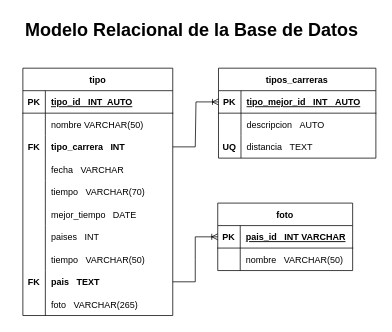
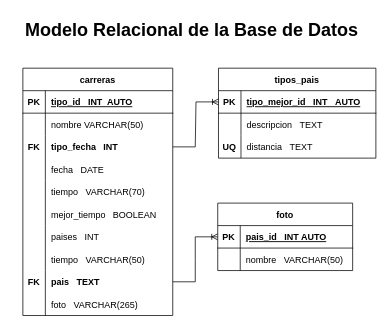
node "tipo": label "tipo" -> "carreras"
node "tipos_carreras": label "tipos_carreras" -> "tipos_pais"
node "descripcion AUTO": label "descripcion AUTO" -> "descripcion TEXT"
node "tipo_carrera INT": label "tipo_carrera INT" -> "tipo_fecha INT"
node "fecha VARCHAR": label "fecha VARCHAR" -> "fecha DATE"
node "mejor_tiempo DATE": label "mejor_tiempo DATE" -> "mejor_tiempo BOOLEAN"
node "pais_id INT VARCHAR": label "pais_id INT VARCHAR" -> "pais_id INT AUTO"
